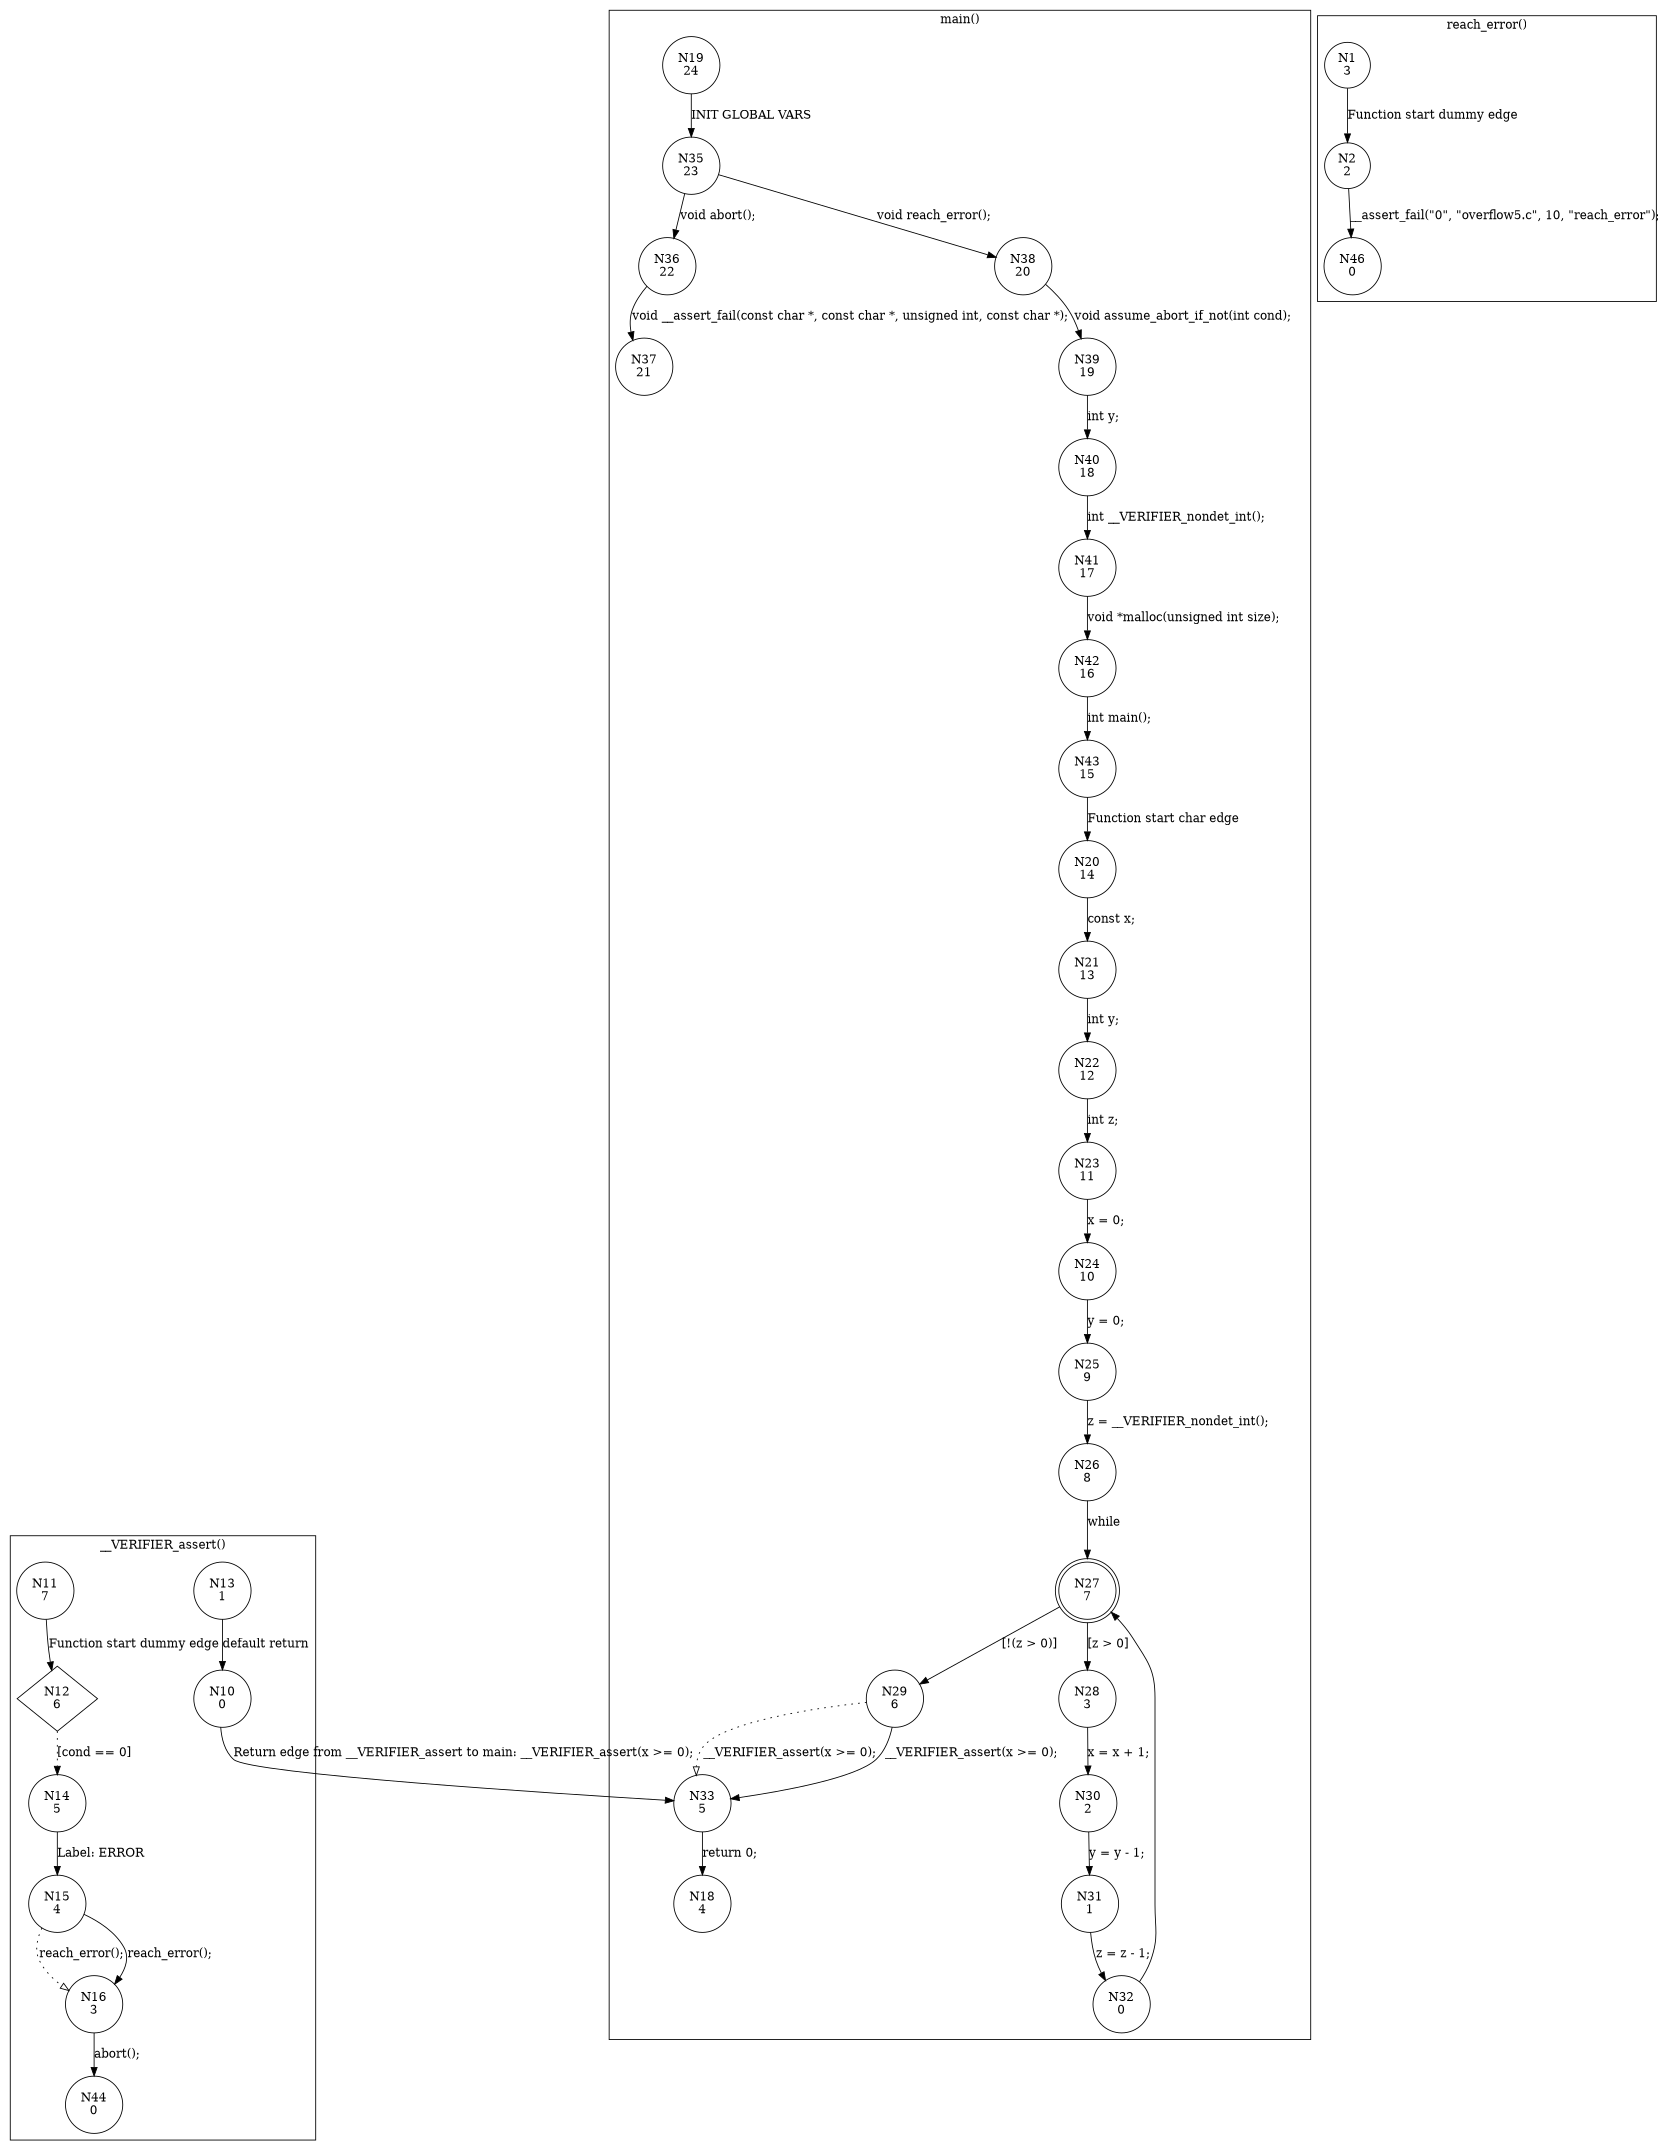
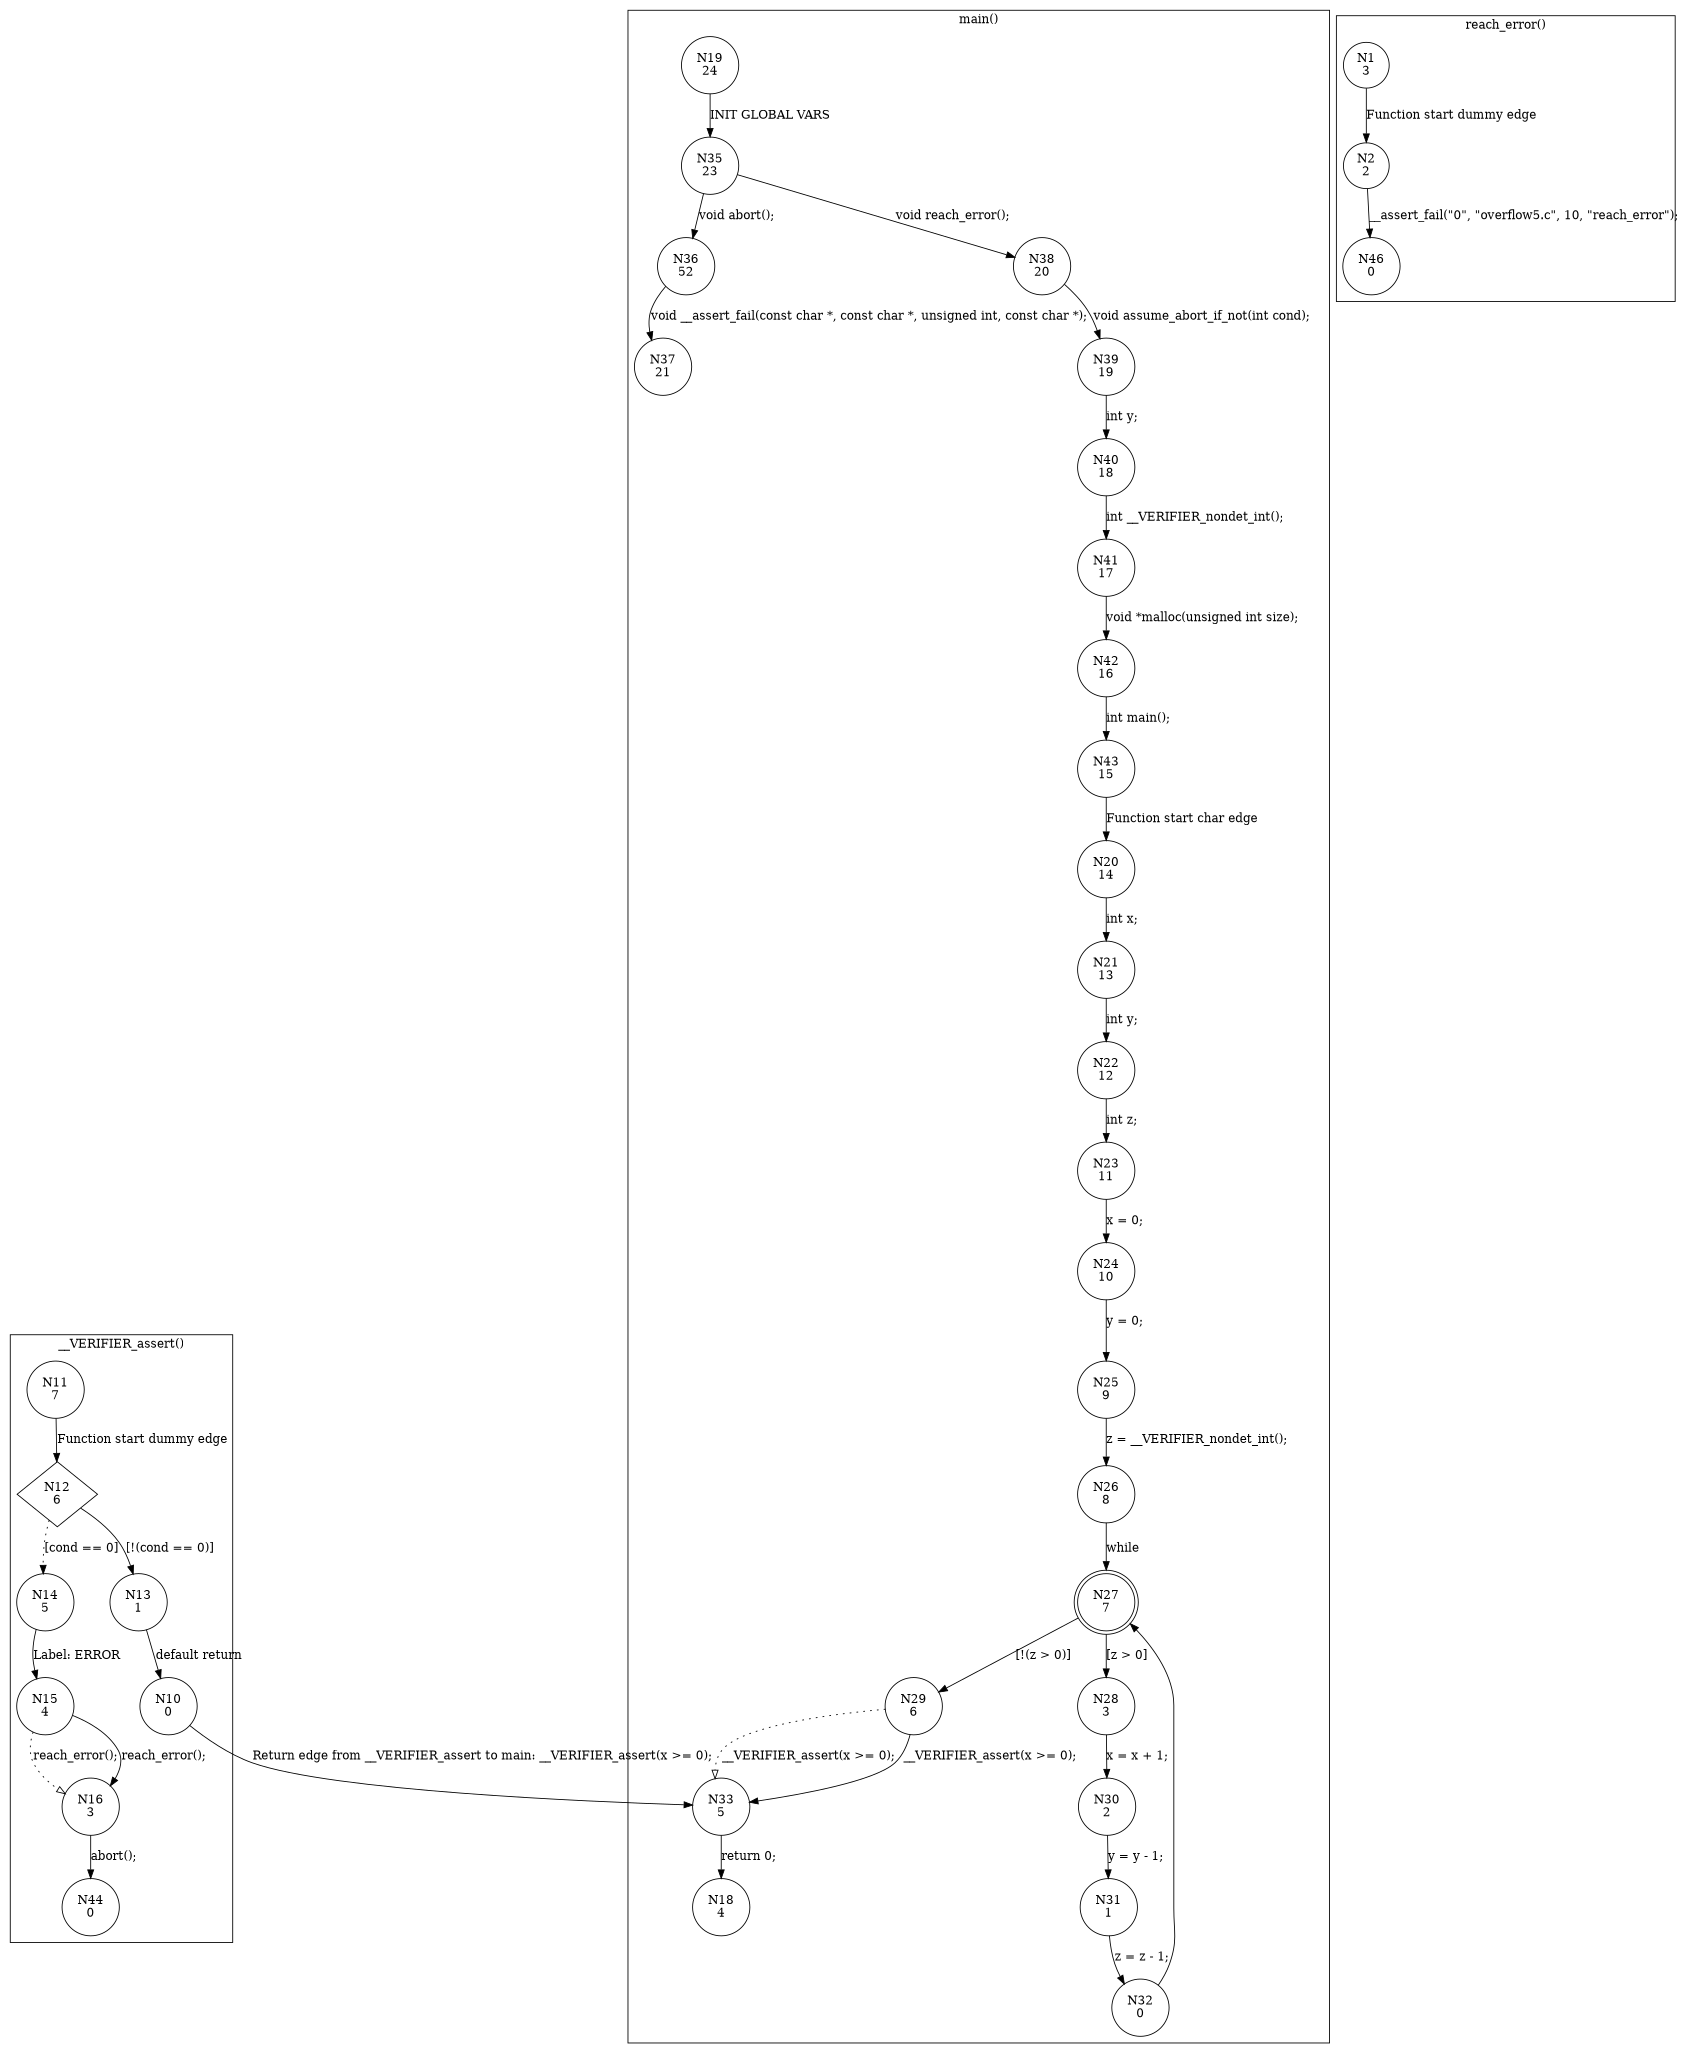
node "N36 22": label "N36 22" -> "N36 52"
edge "N20 14" -> "N21 13": label "const x;" -> "int x;"
edge "N12 6" -> "N13 1": added, label "[!(cond == 0)]"
